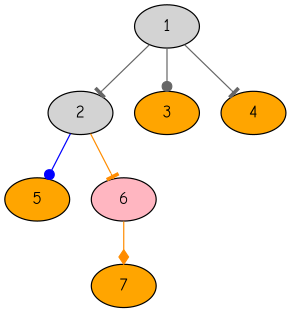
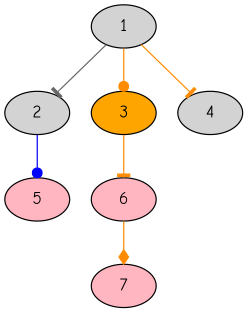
edge "1" -> "3": color gray40 -> darkorange
edge "1" -> "4": color gray40 -> darkorange
node "4": fillcolor orange -> lightgrey
edge "2" -> "6": now "3" -> "6"
node "5": fillcolor orange -> lightpink
node "7": fillcolor orange -> lightpink
